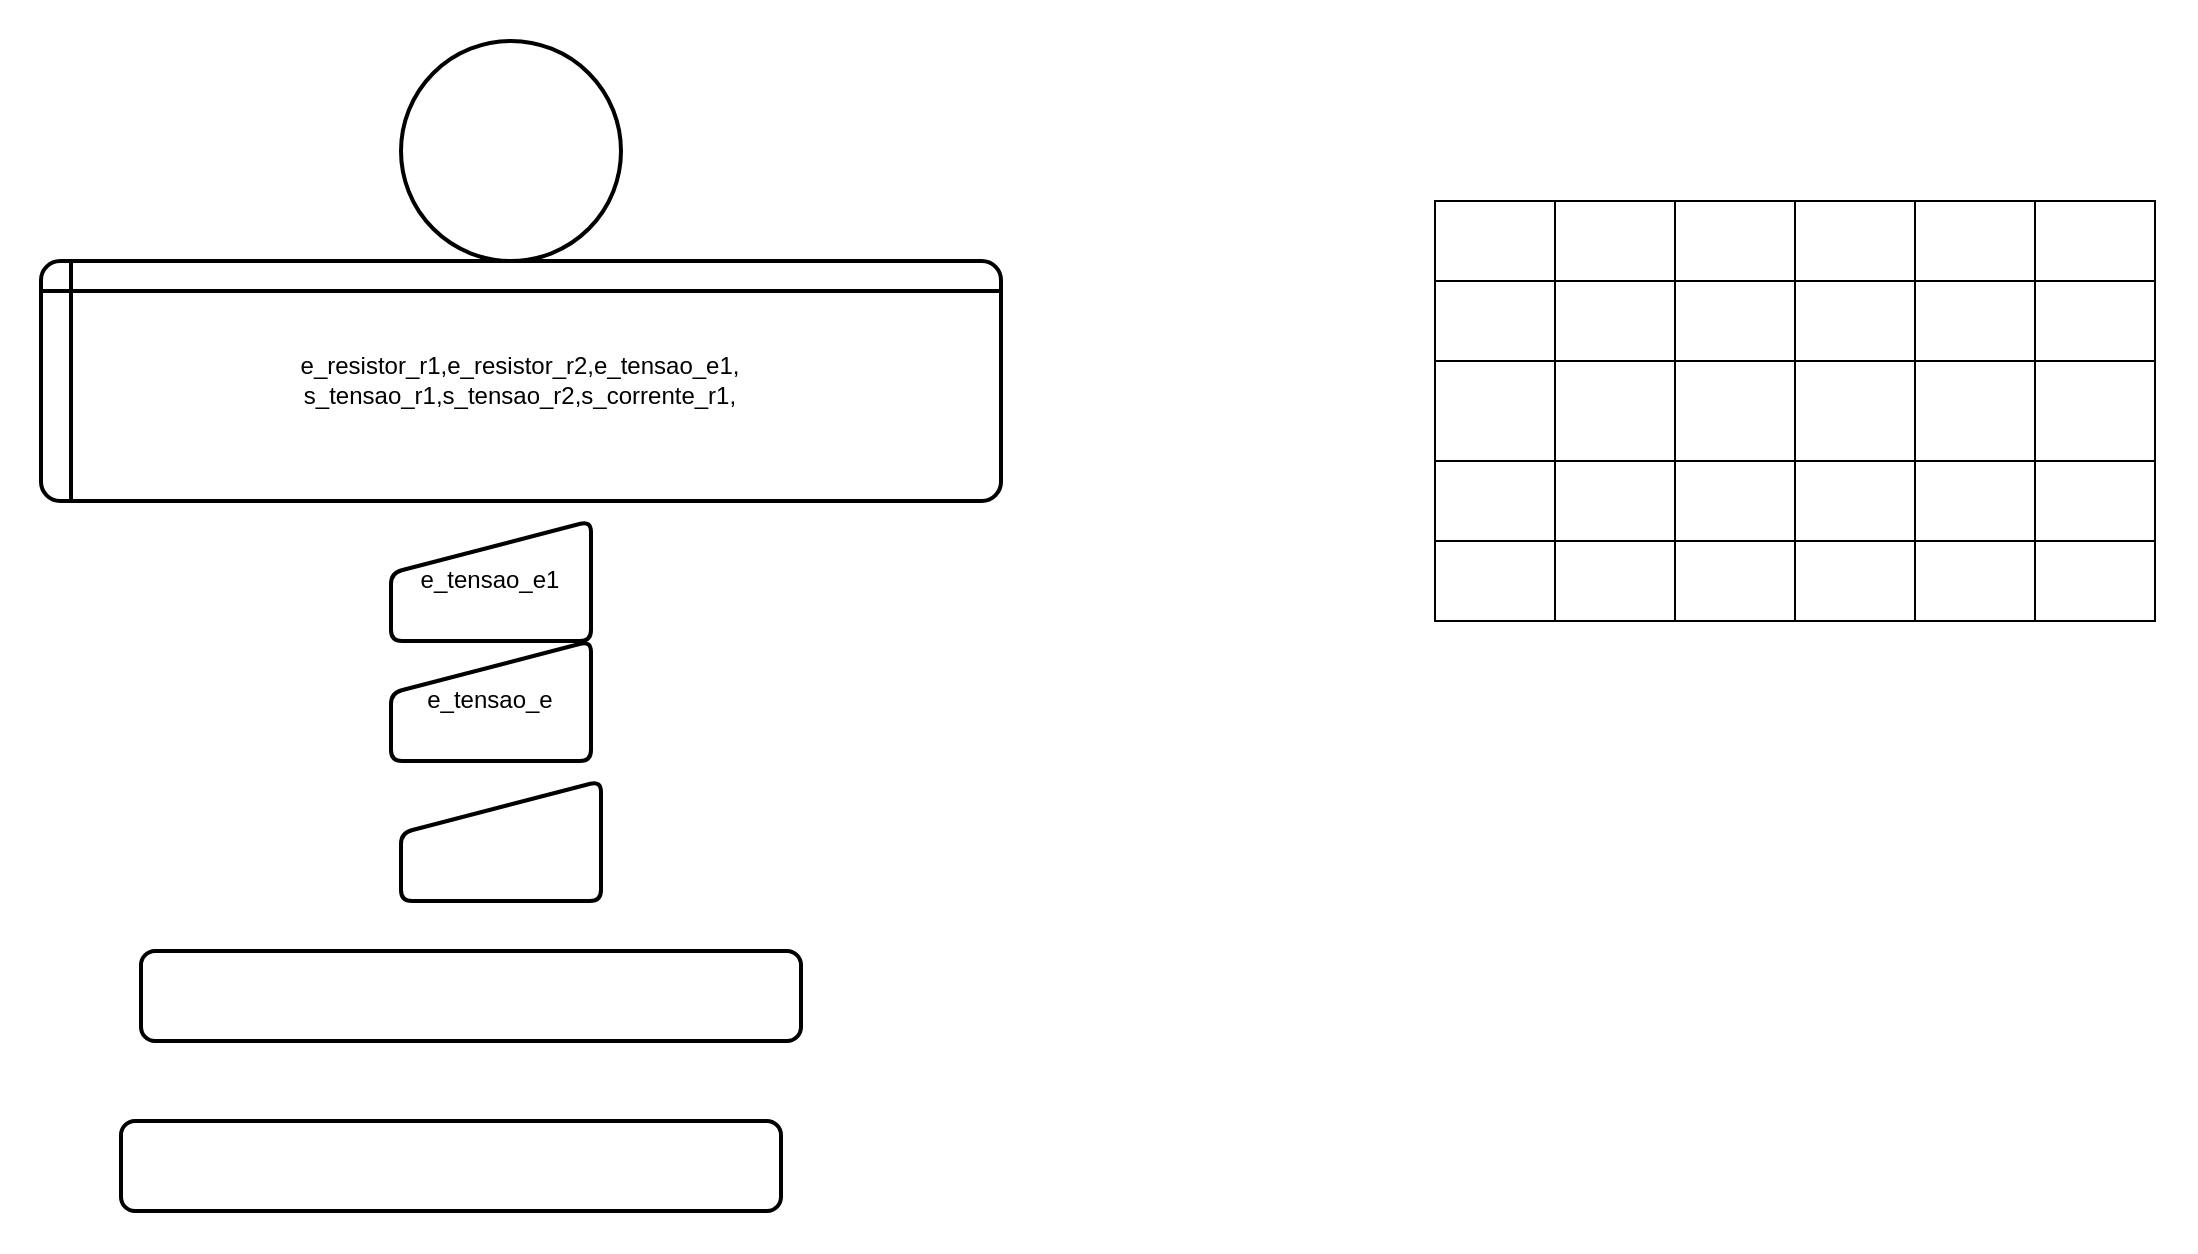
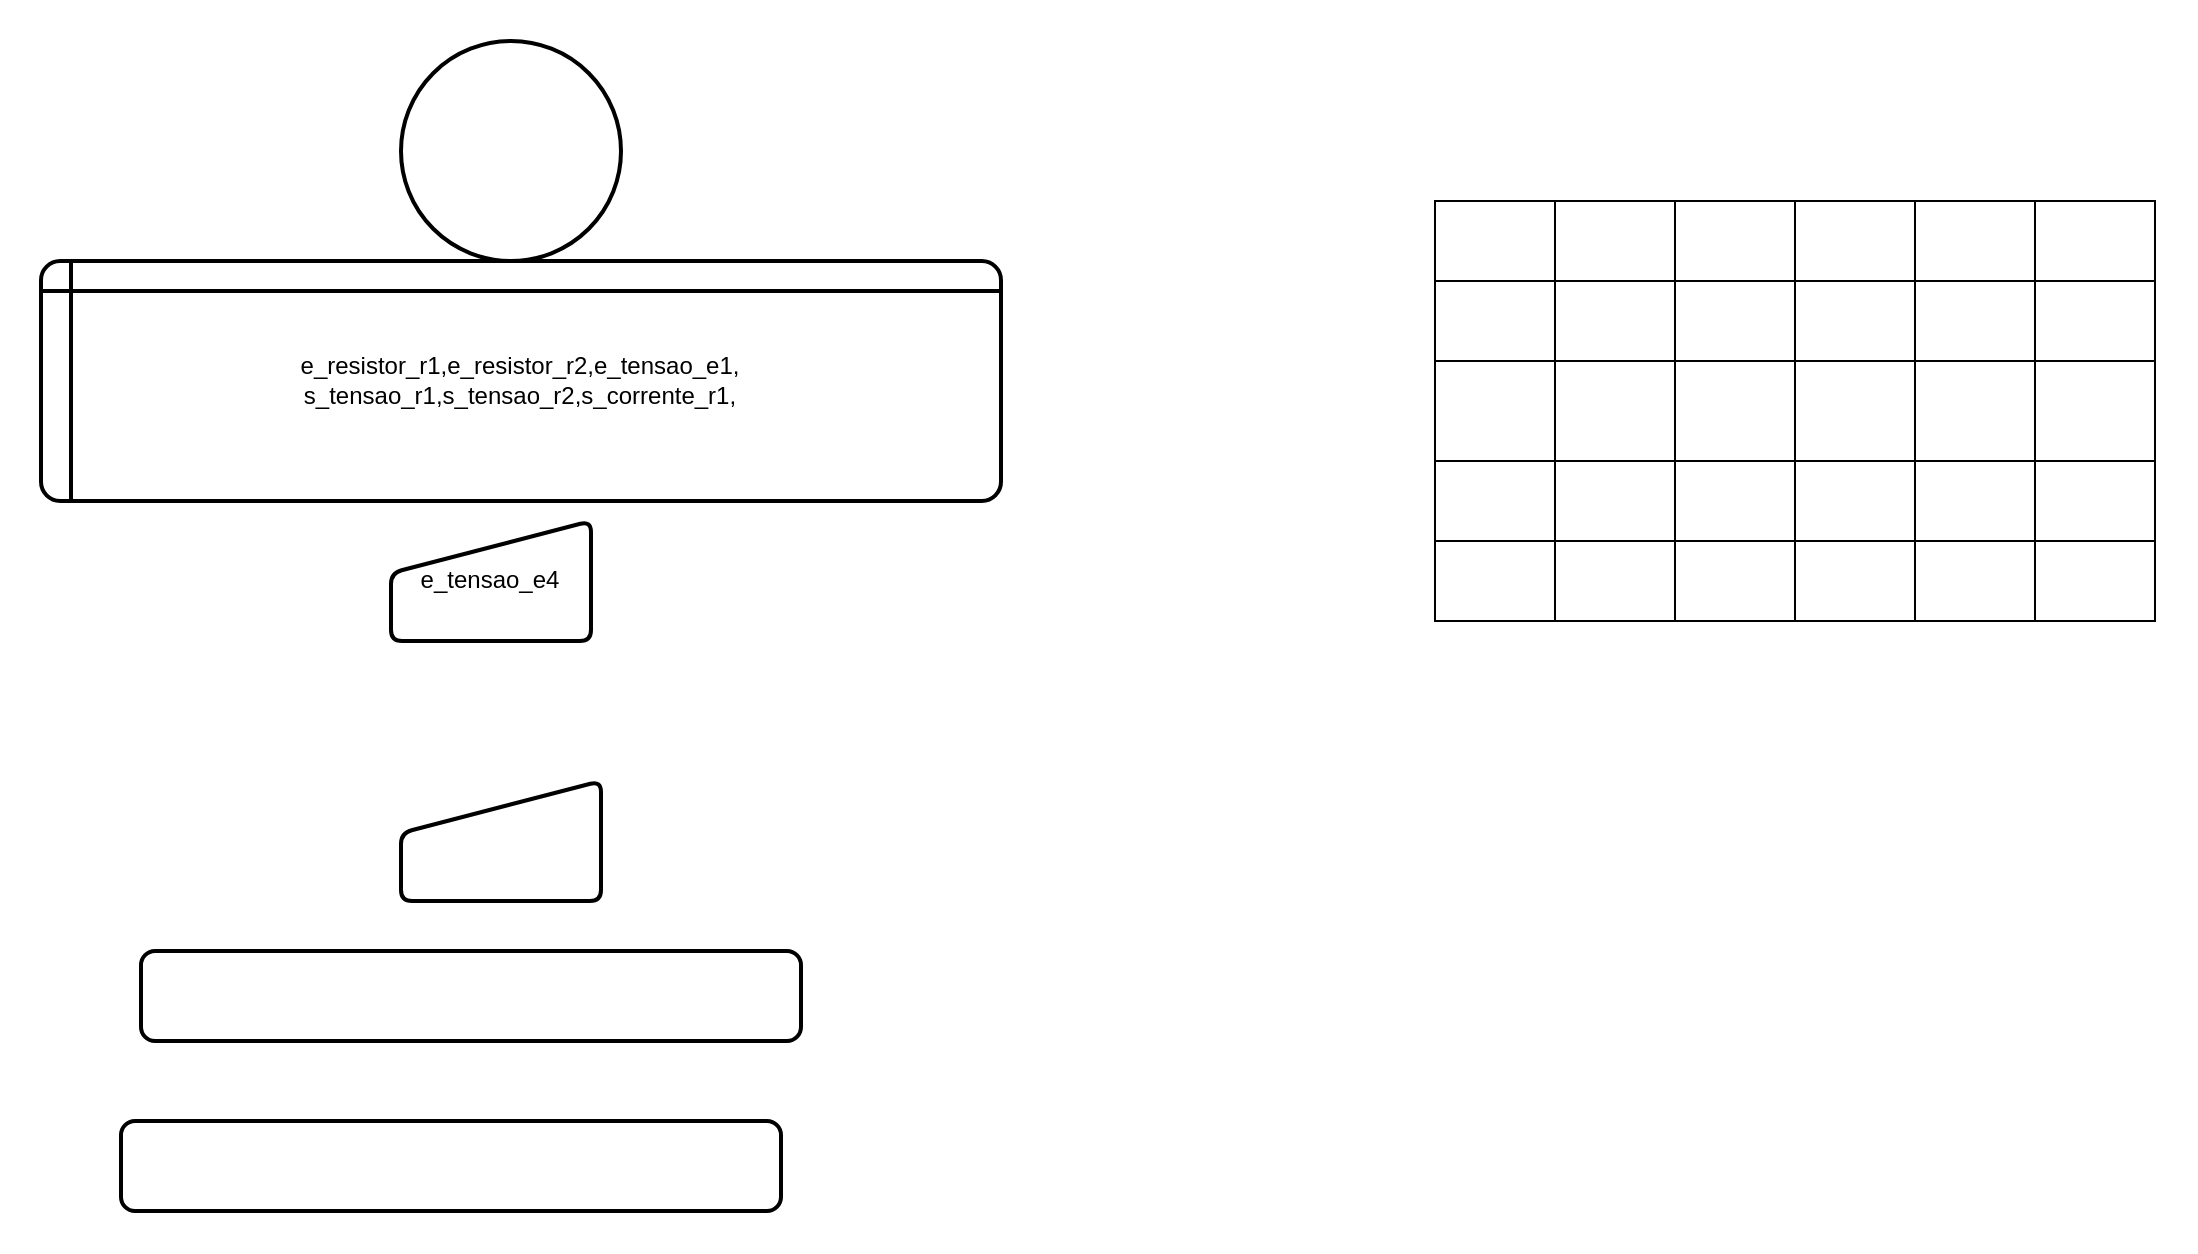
node "e_tensao_e1": label "e_tensao_e1" -> "e_tensao_e4"
node "e_tensao_e": removed
